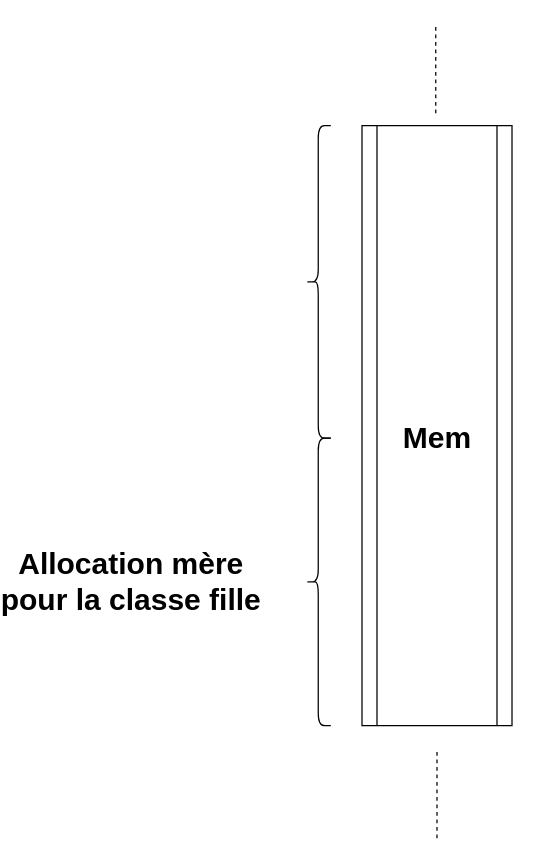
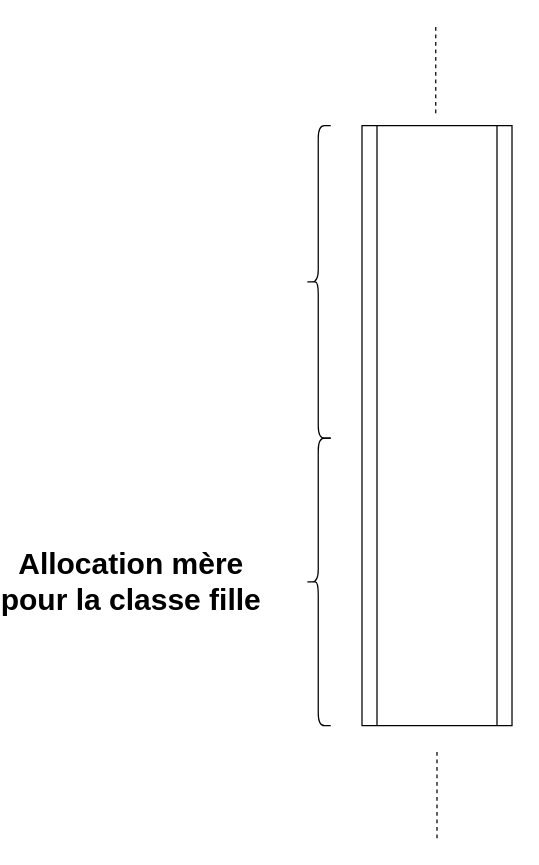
node "Mem": removed
